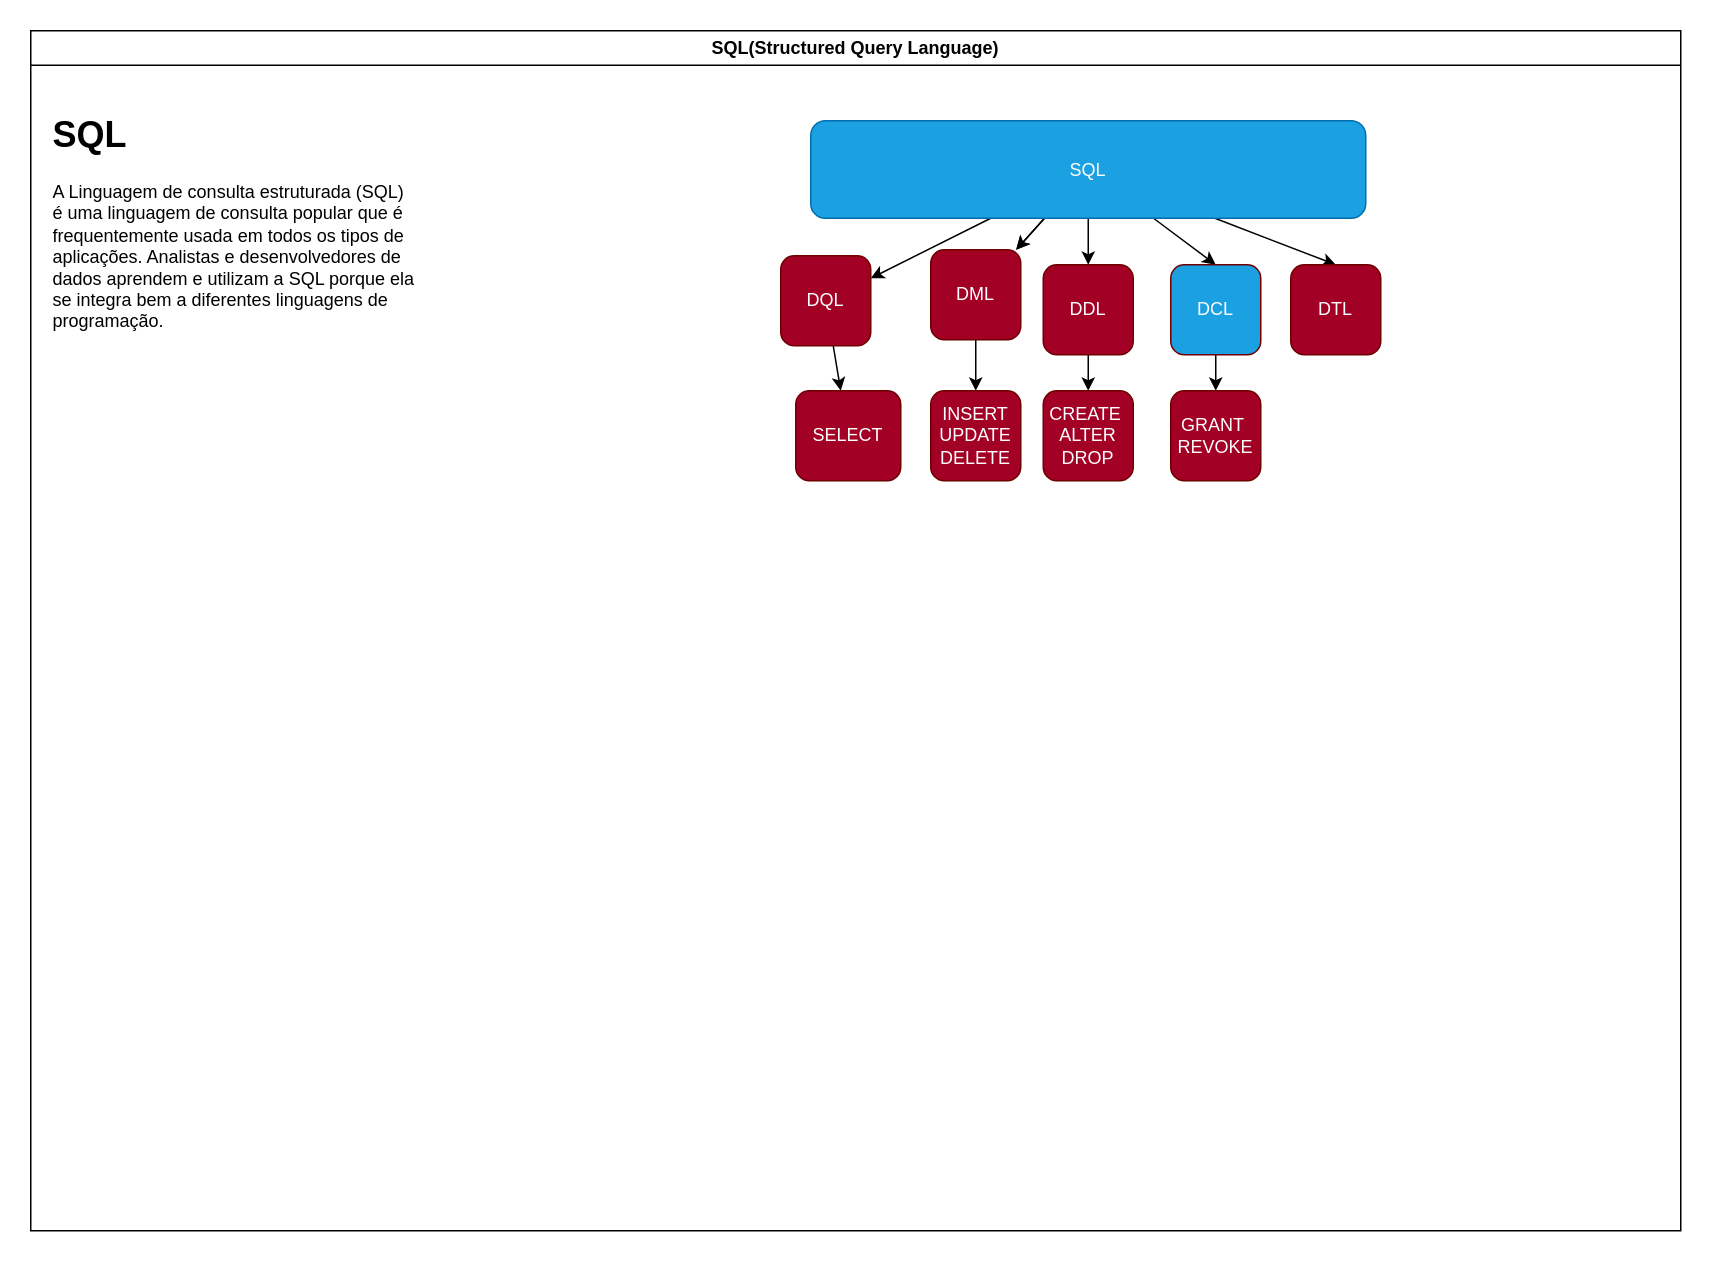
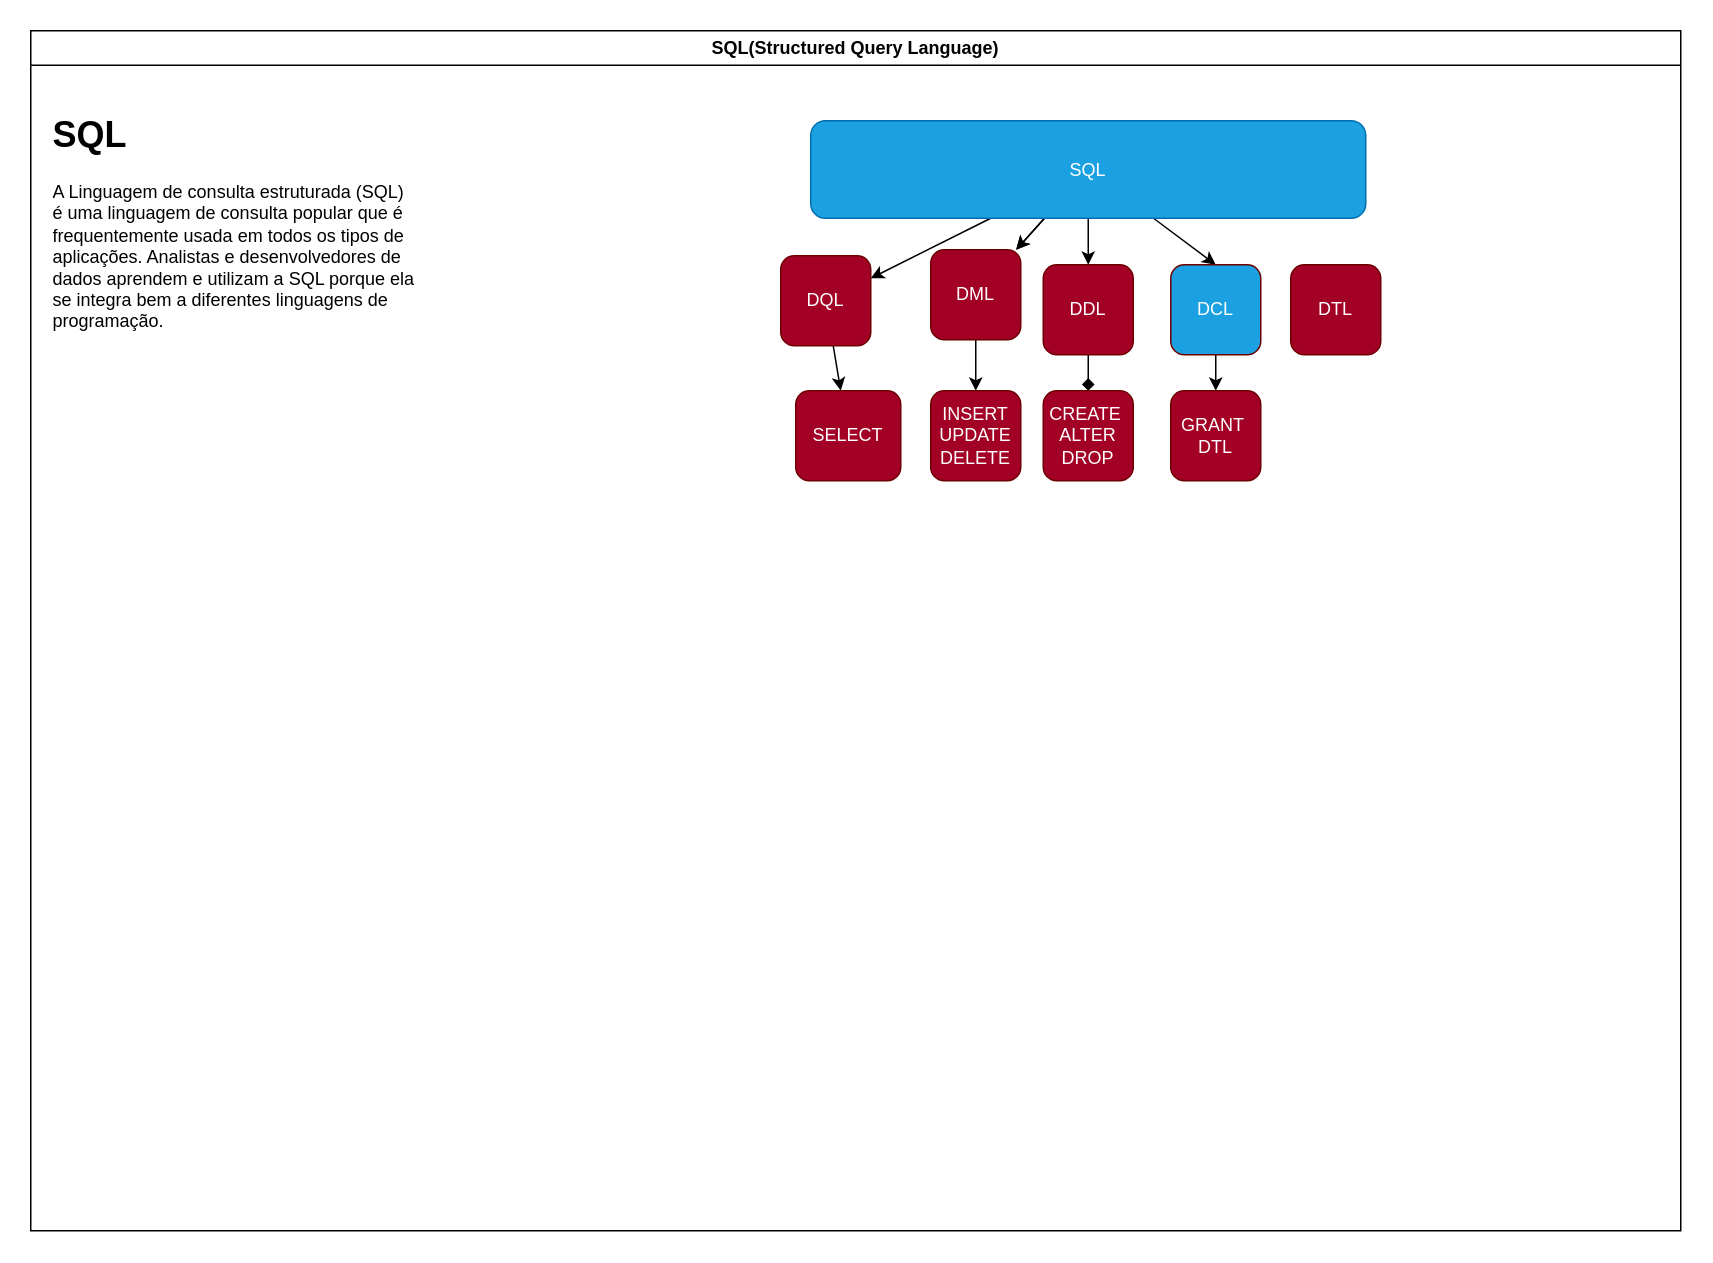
edge "SQL" -> "DTL": removed
edge "DDL" -> "CREATE ALTER DROP": arrowhead classic -> diamond
node "GRANT REVOKE": label "GRANT REVOKE" -> "GRANT DTL"
